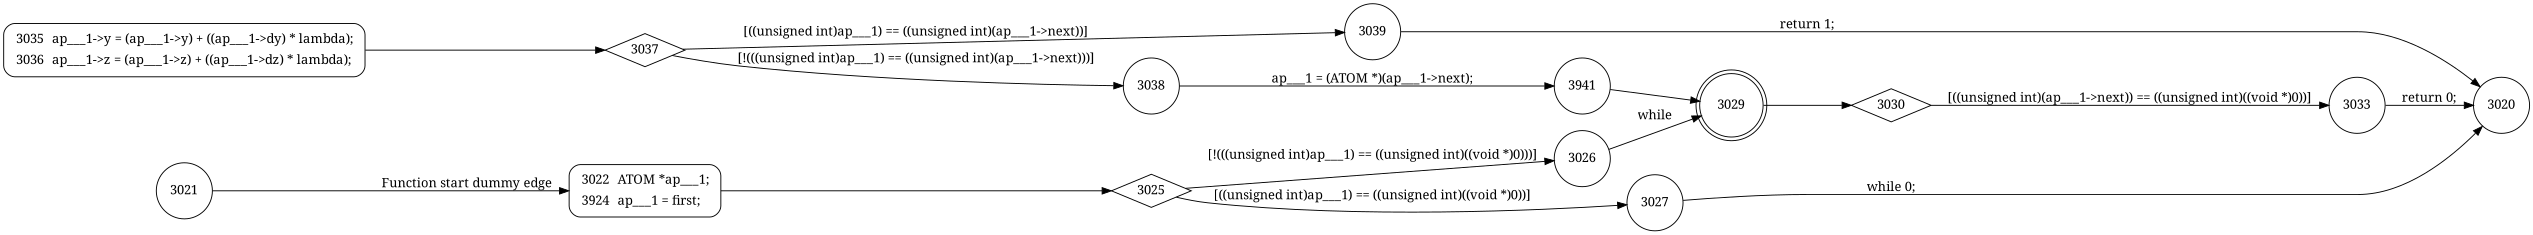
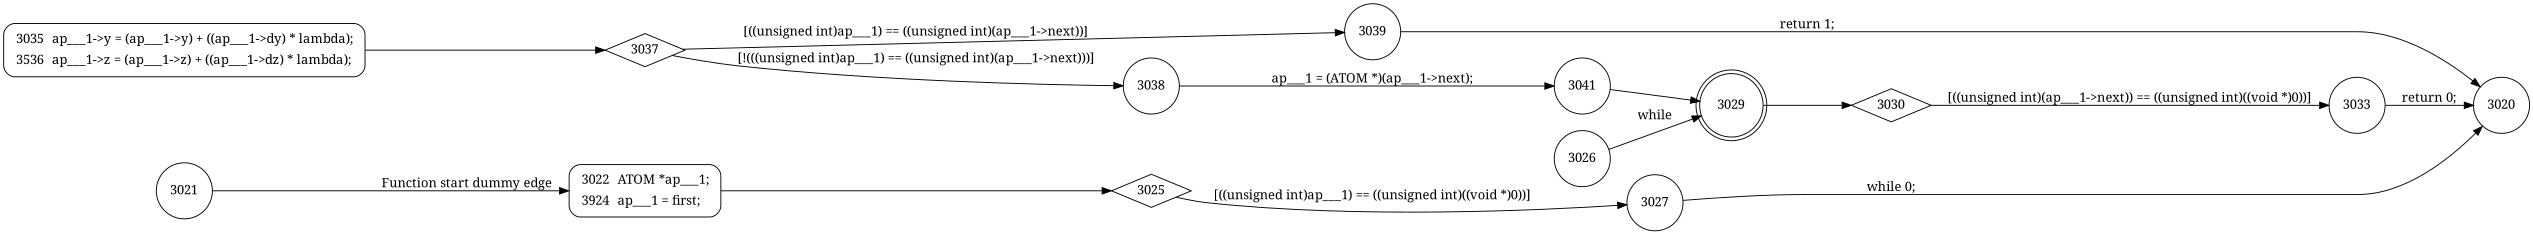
node "3035": text "3036" -> "3536"
node "3941": label "3941" -> "3041"
edge "3025" -> "3026": removed, label "[!(((unsigned int)ap___1) == ((unsigned int)((void *)0)))]"
